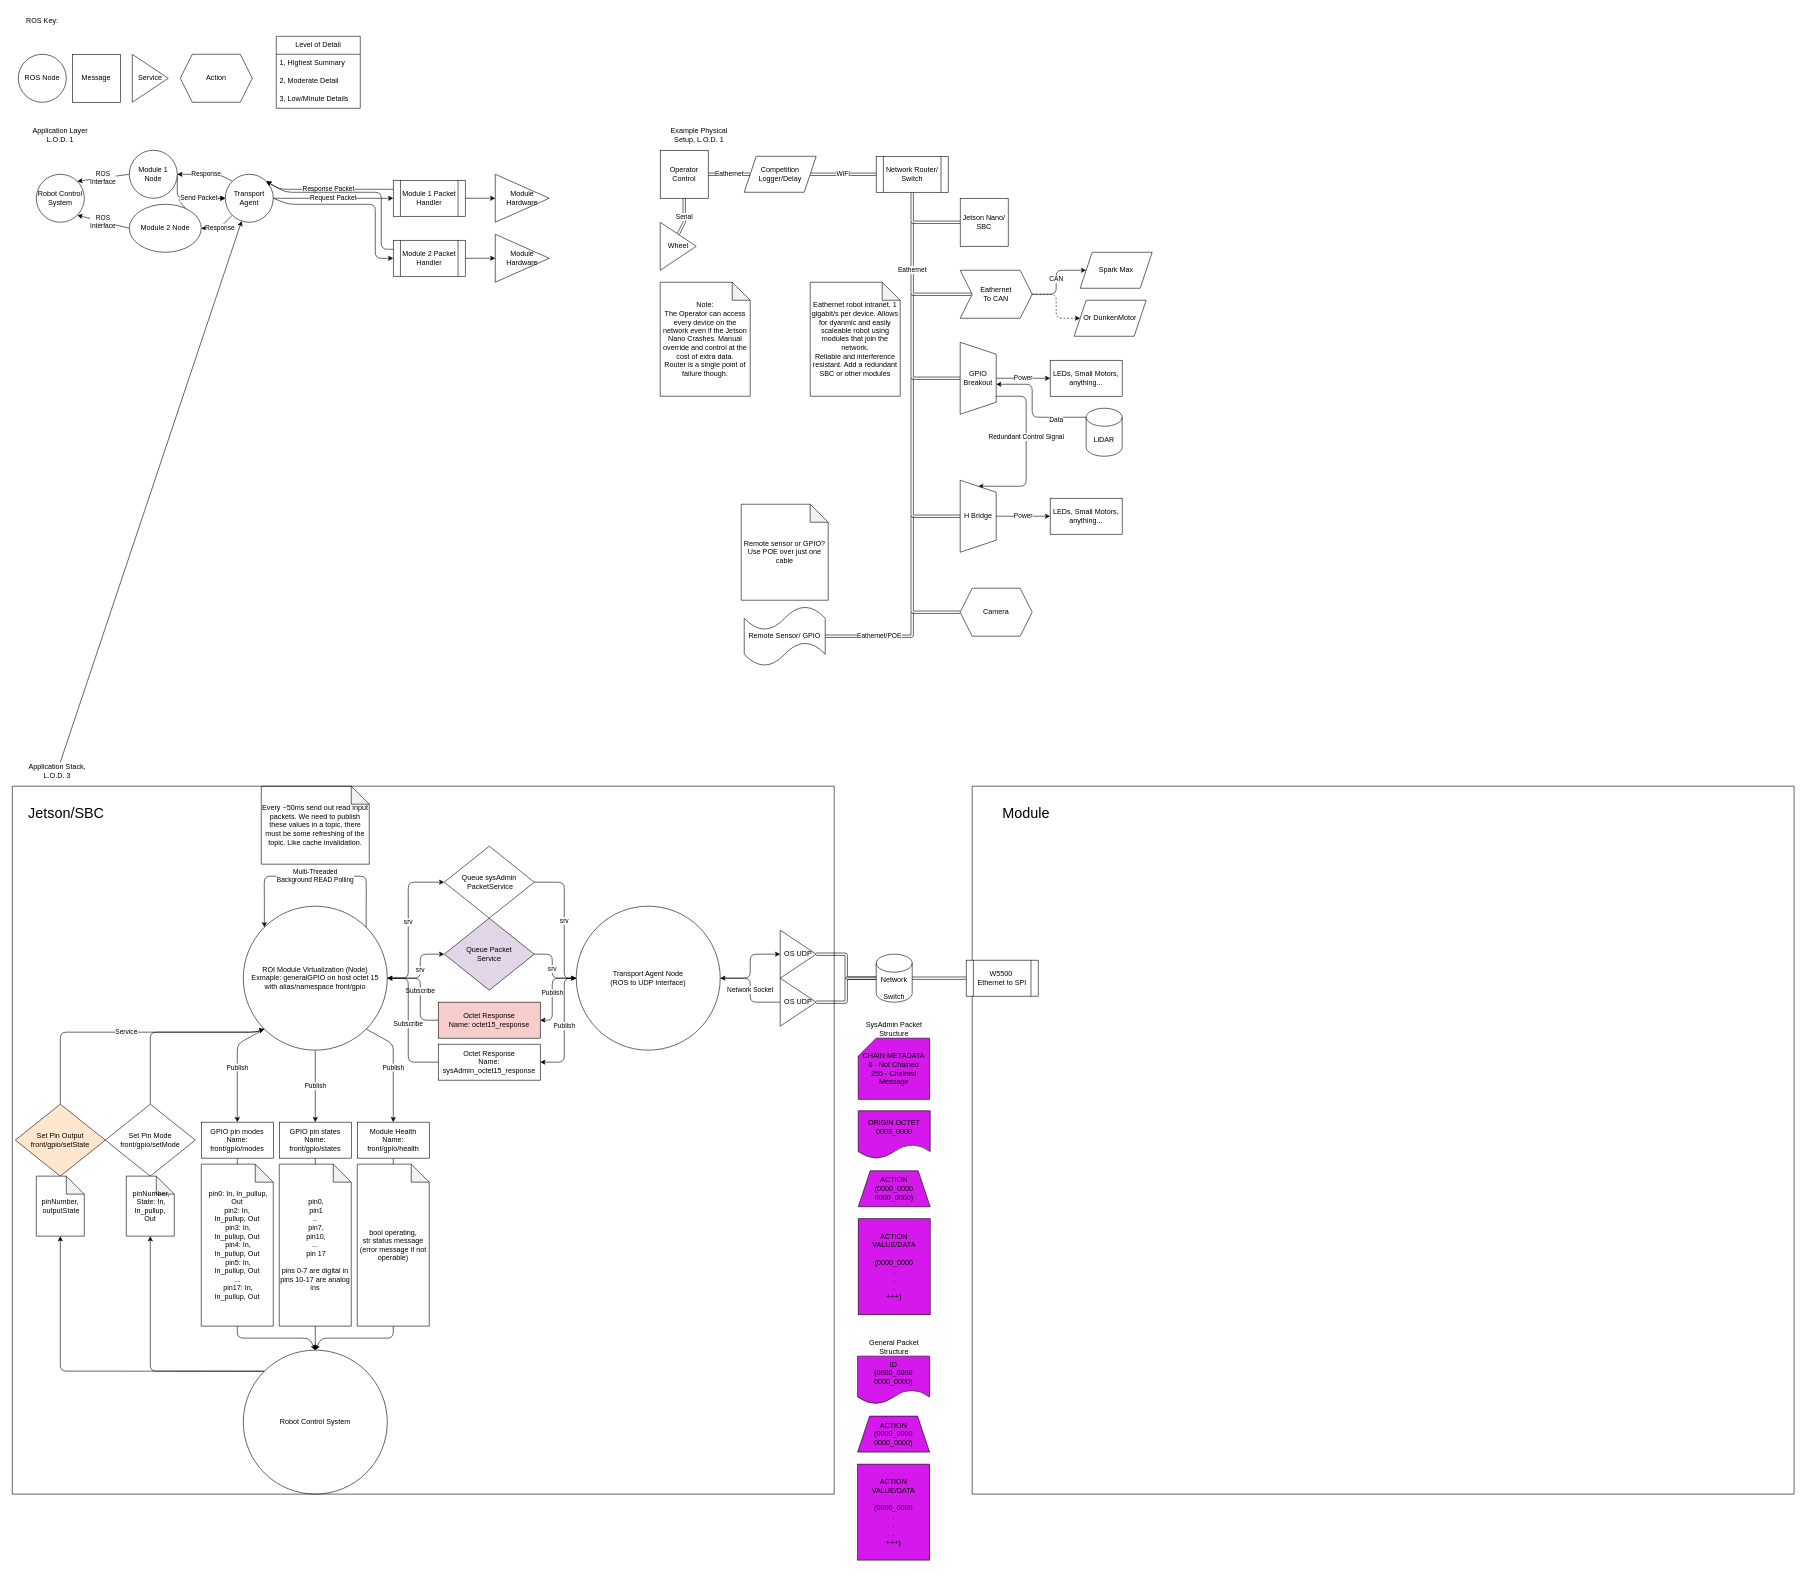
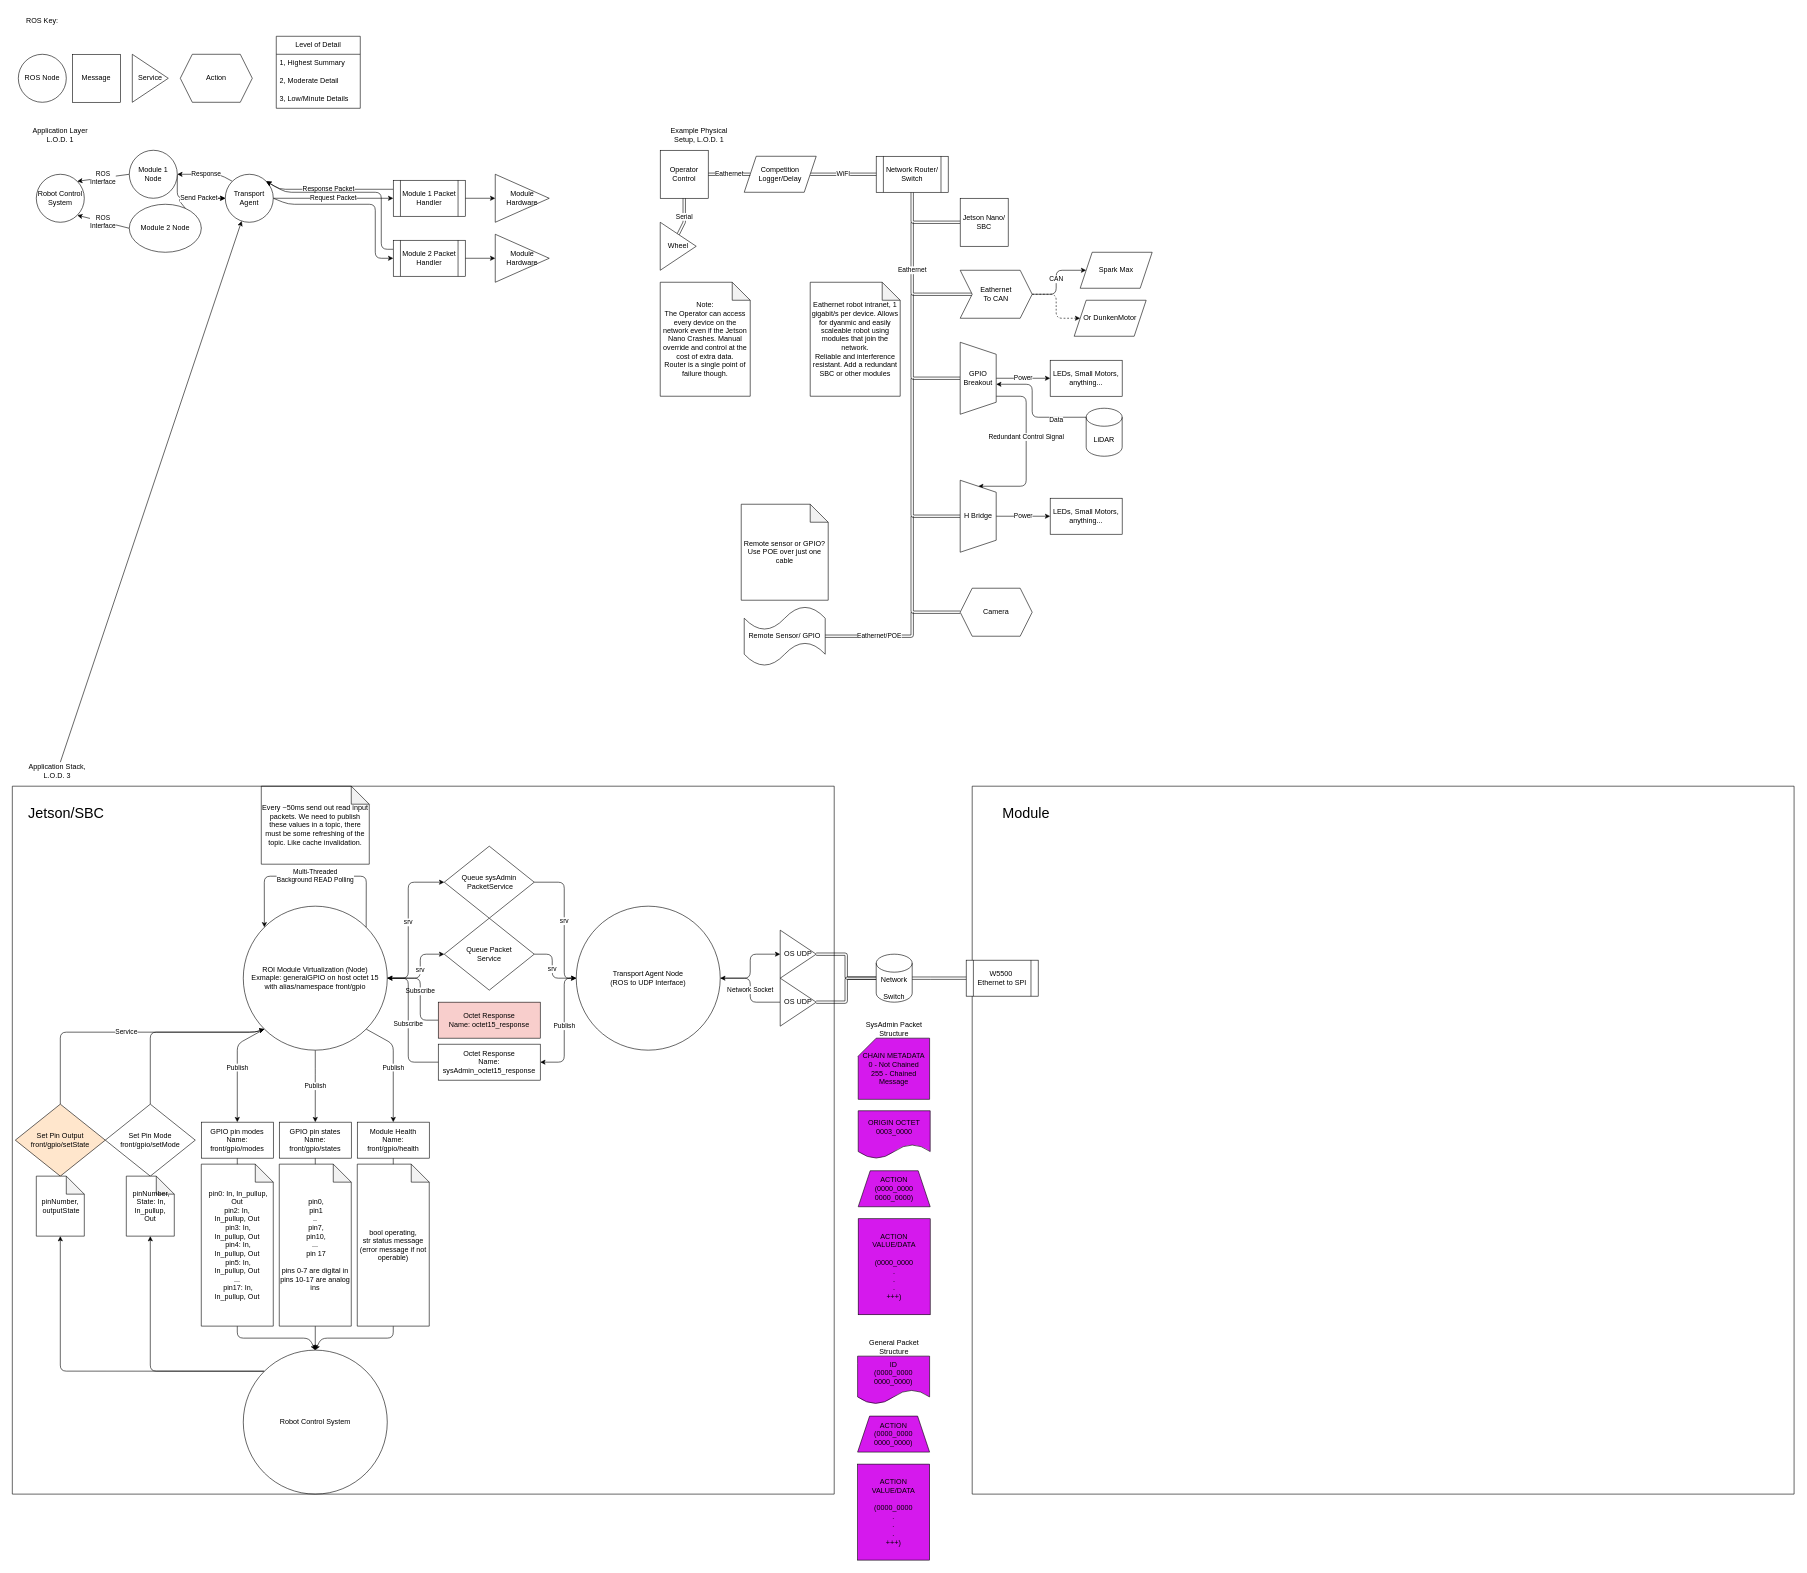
edge "Transport Agent" -> "Module 2 Node": removed, label "Response"
node "Queue Packet Service": fillcolor #e1d5e7 -> #ffffff
edge "Transport Agent Node (ROS to UDP Interface)" -> "Octet Response Name: octet15_response": removed, label "Publish"
